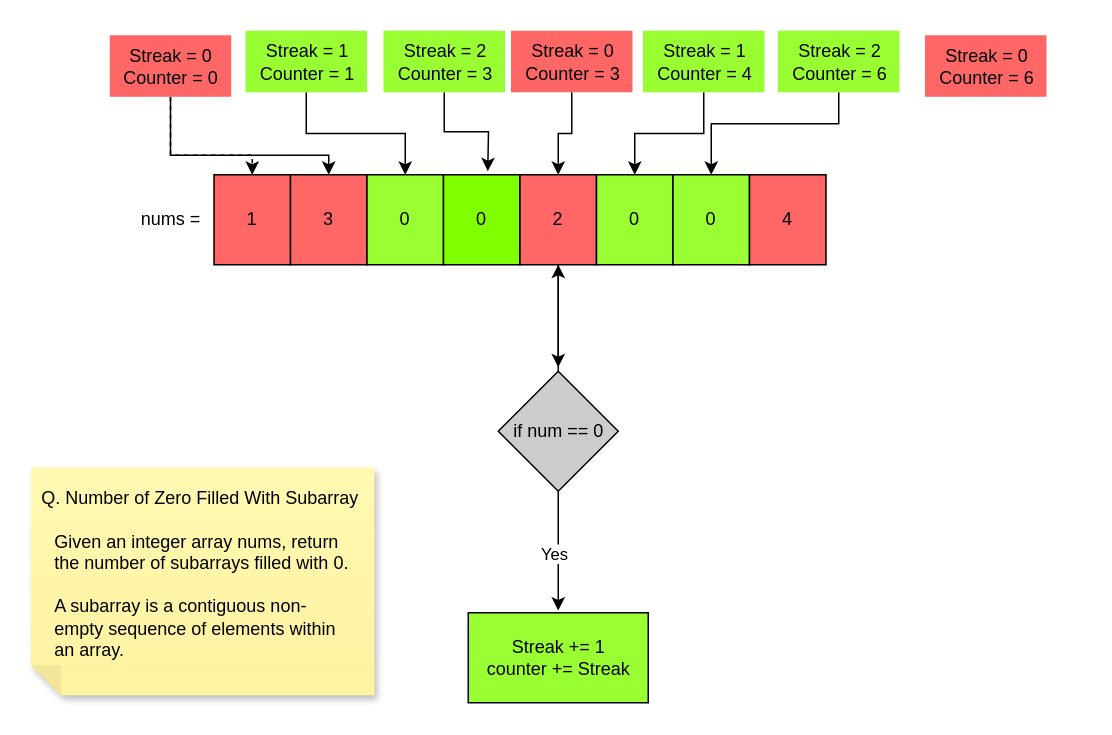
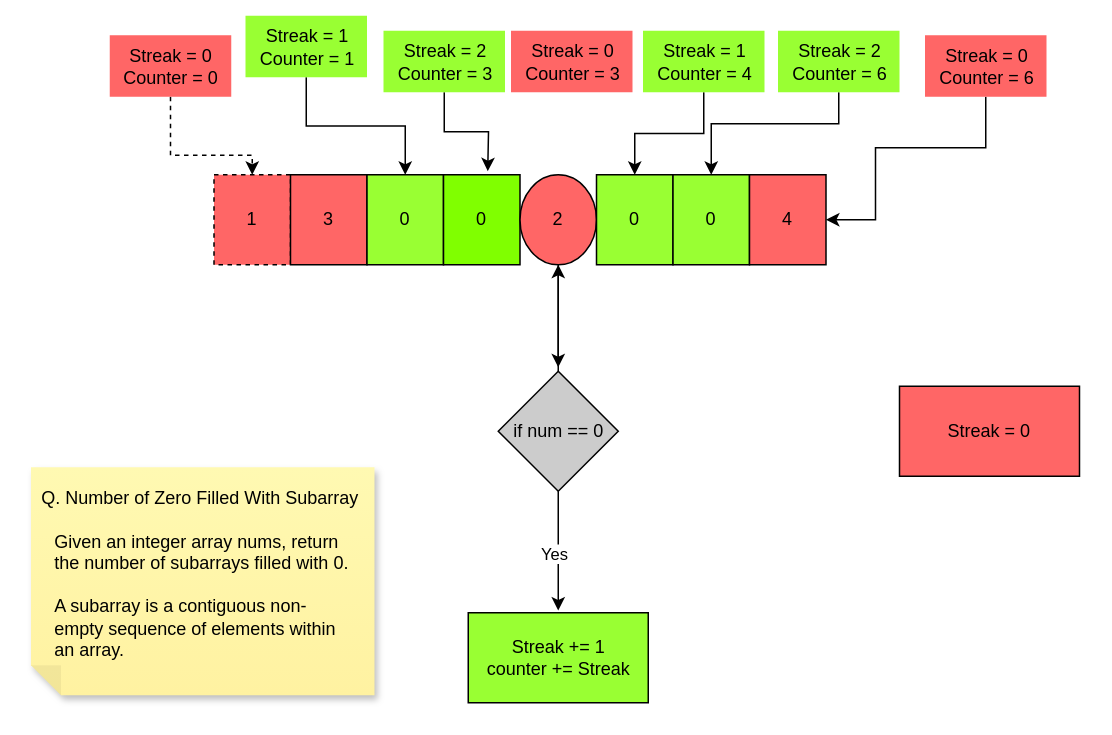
node "Streak = 1 Counter = 1": moved (306, 62) -> (306, 47)
edge "Streak = 0 Counter = 3" -> "2": removed
edge "Streak = 0 Counter = 6" -> "4": added
edge "Streak = 0 Counter = 0" -> "3": removed
node "nums =": removed
node "1": style solid -> dashed
node "2": shape rectangle -> ellipse
node "Streak = 0": added
